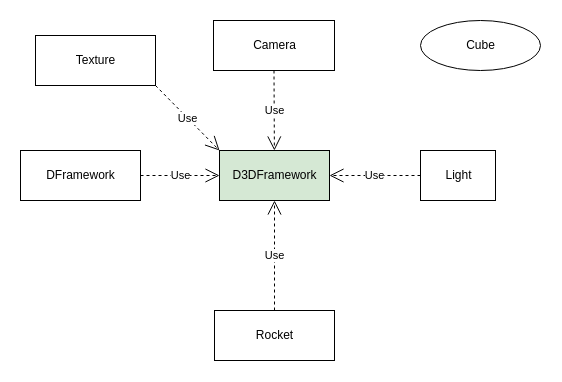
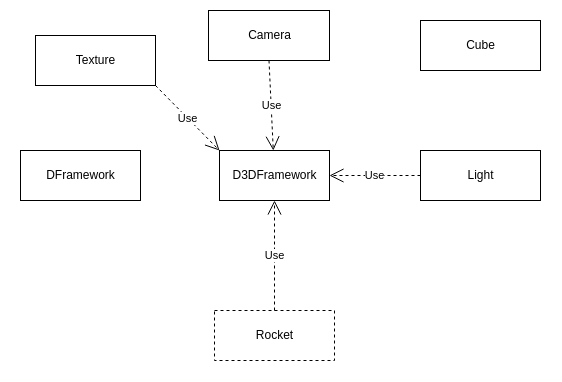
node "Camera": moved (274, 46) -> (269, 36)
node "Cube": shape ellipse -> rectangle
edge "DFramework" -> "D3DFramework": removed, label "Use"
node "D3DFramework": fillcolor #d5e8d4 -> #ffffff
node "Light": size 75x50 -> 120x50
node "Rocket": style solid -> dashed
